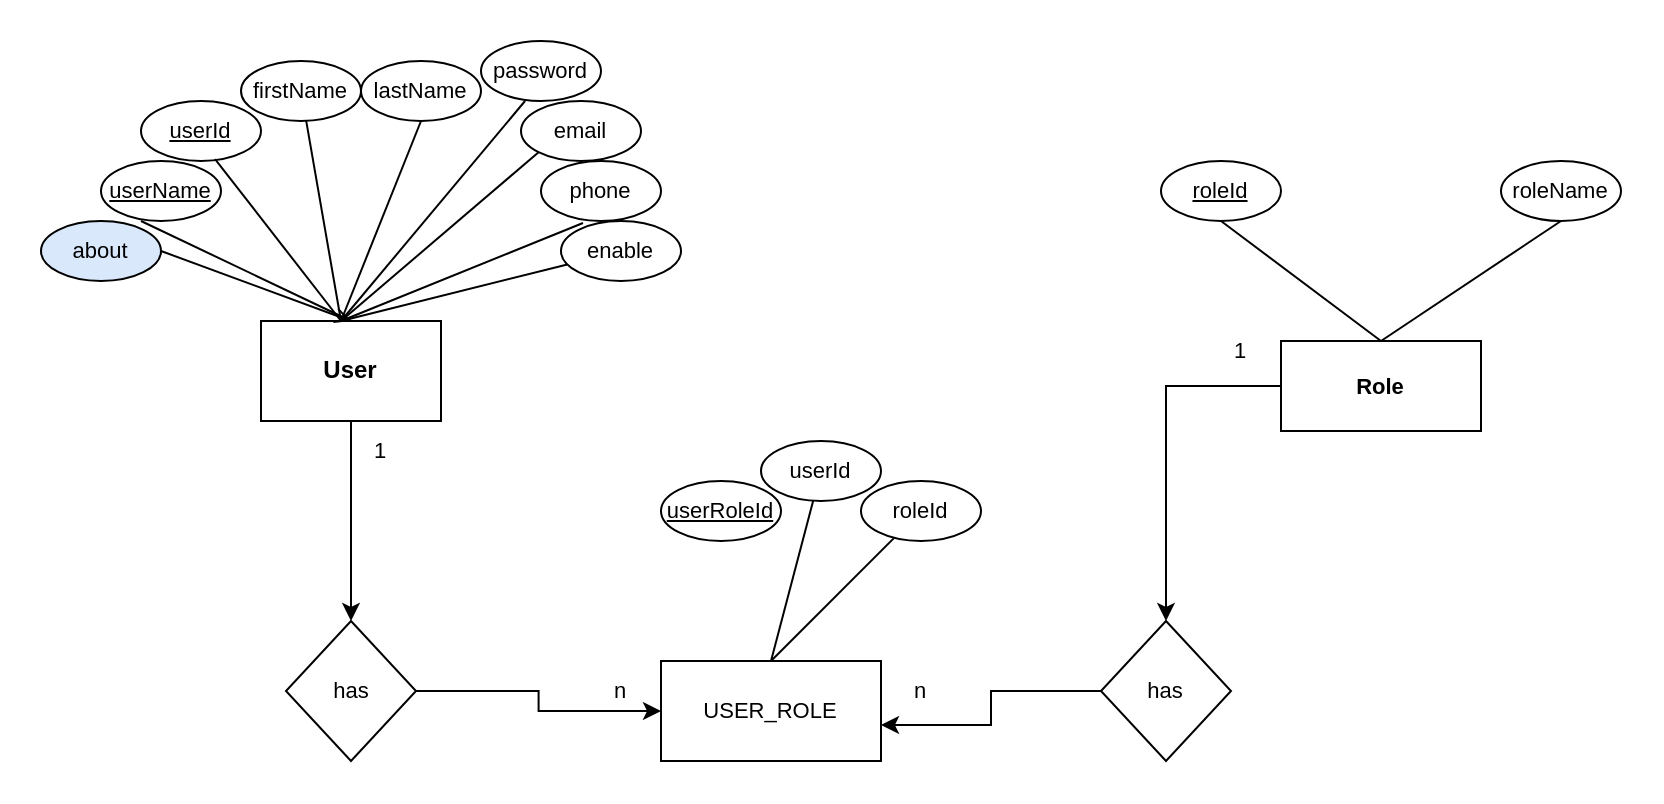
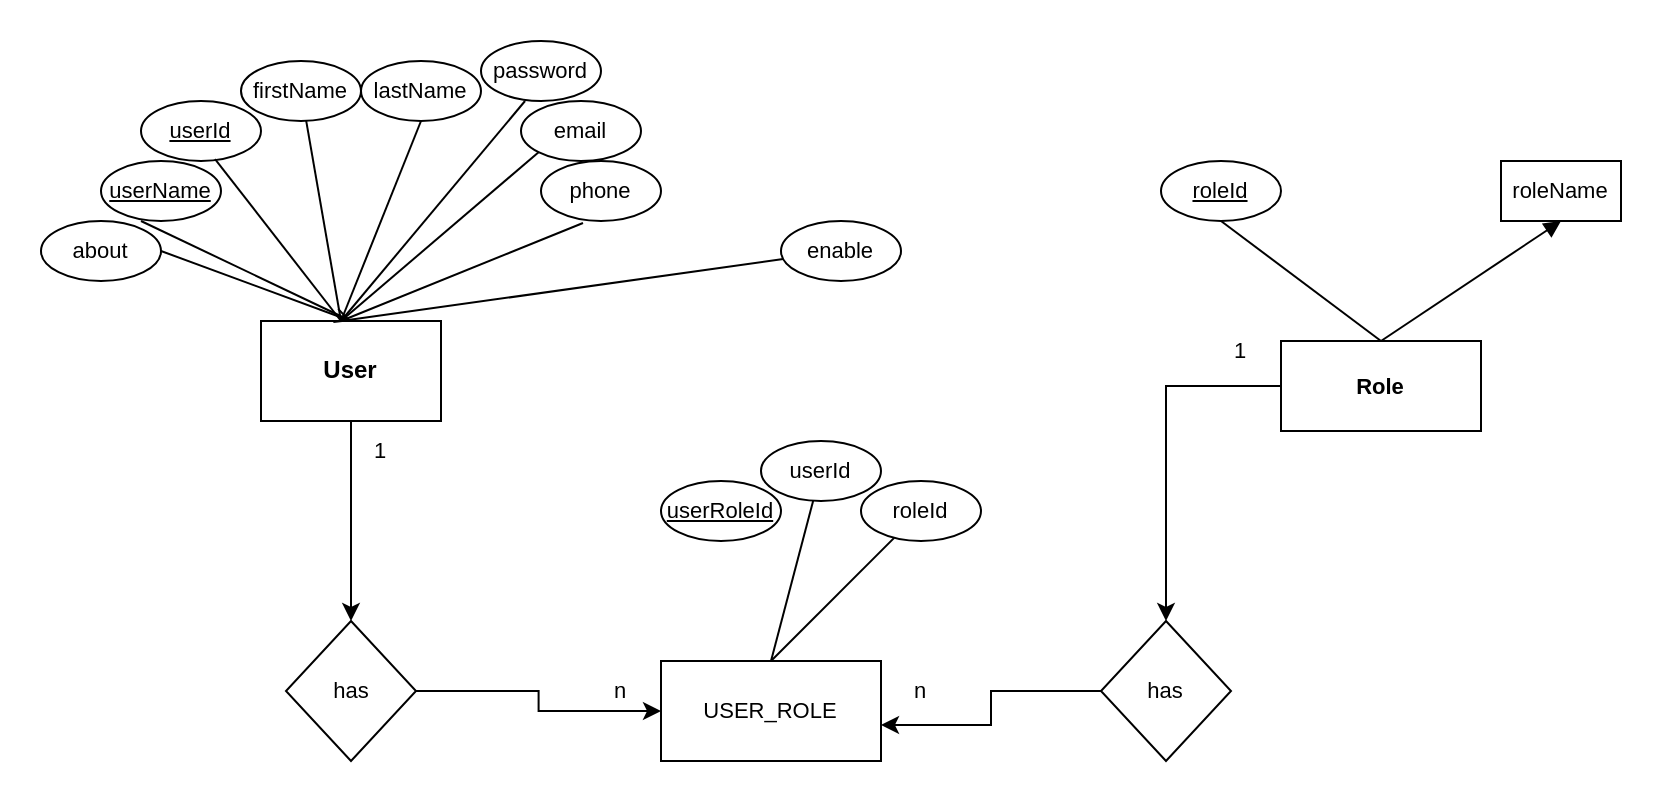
node "roleName": shape ellipse -> rectangle
edge "roleName" -- "Role": arrowhead none -> block
node "about": fillcolor #dae8fc -> #ffffff
node "enable": moved (621, 251) -> (841, 251)
